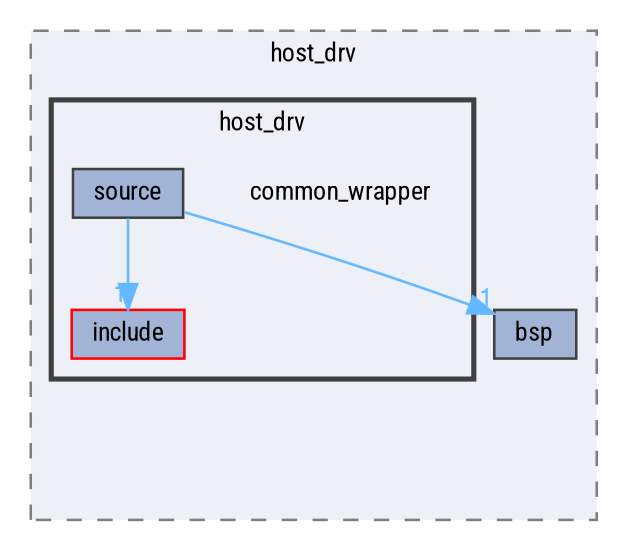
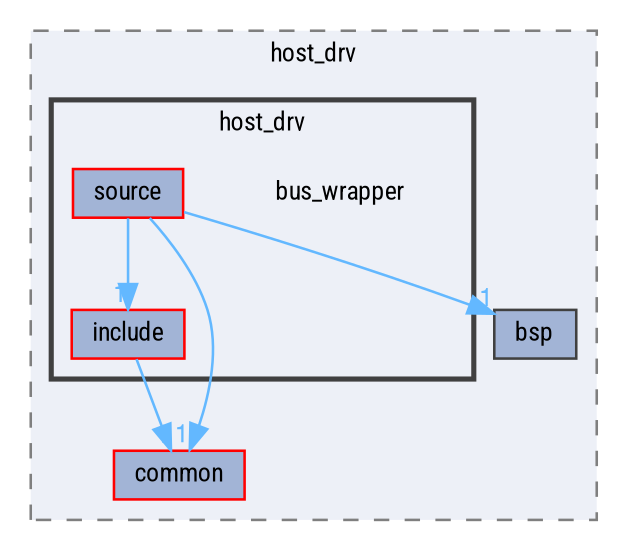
node "source": color grey25 -> red
node "common_wrapper": label "common_wrapper" -> "bus_wrapper"
node "common": added
